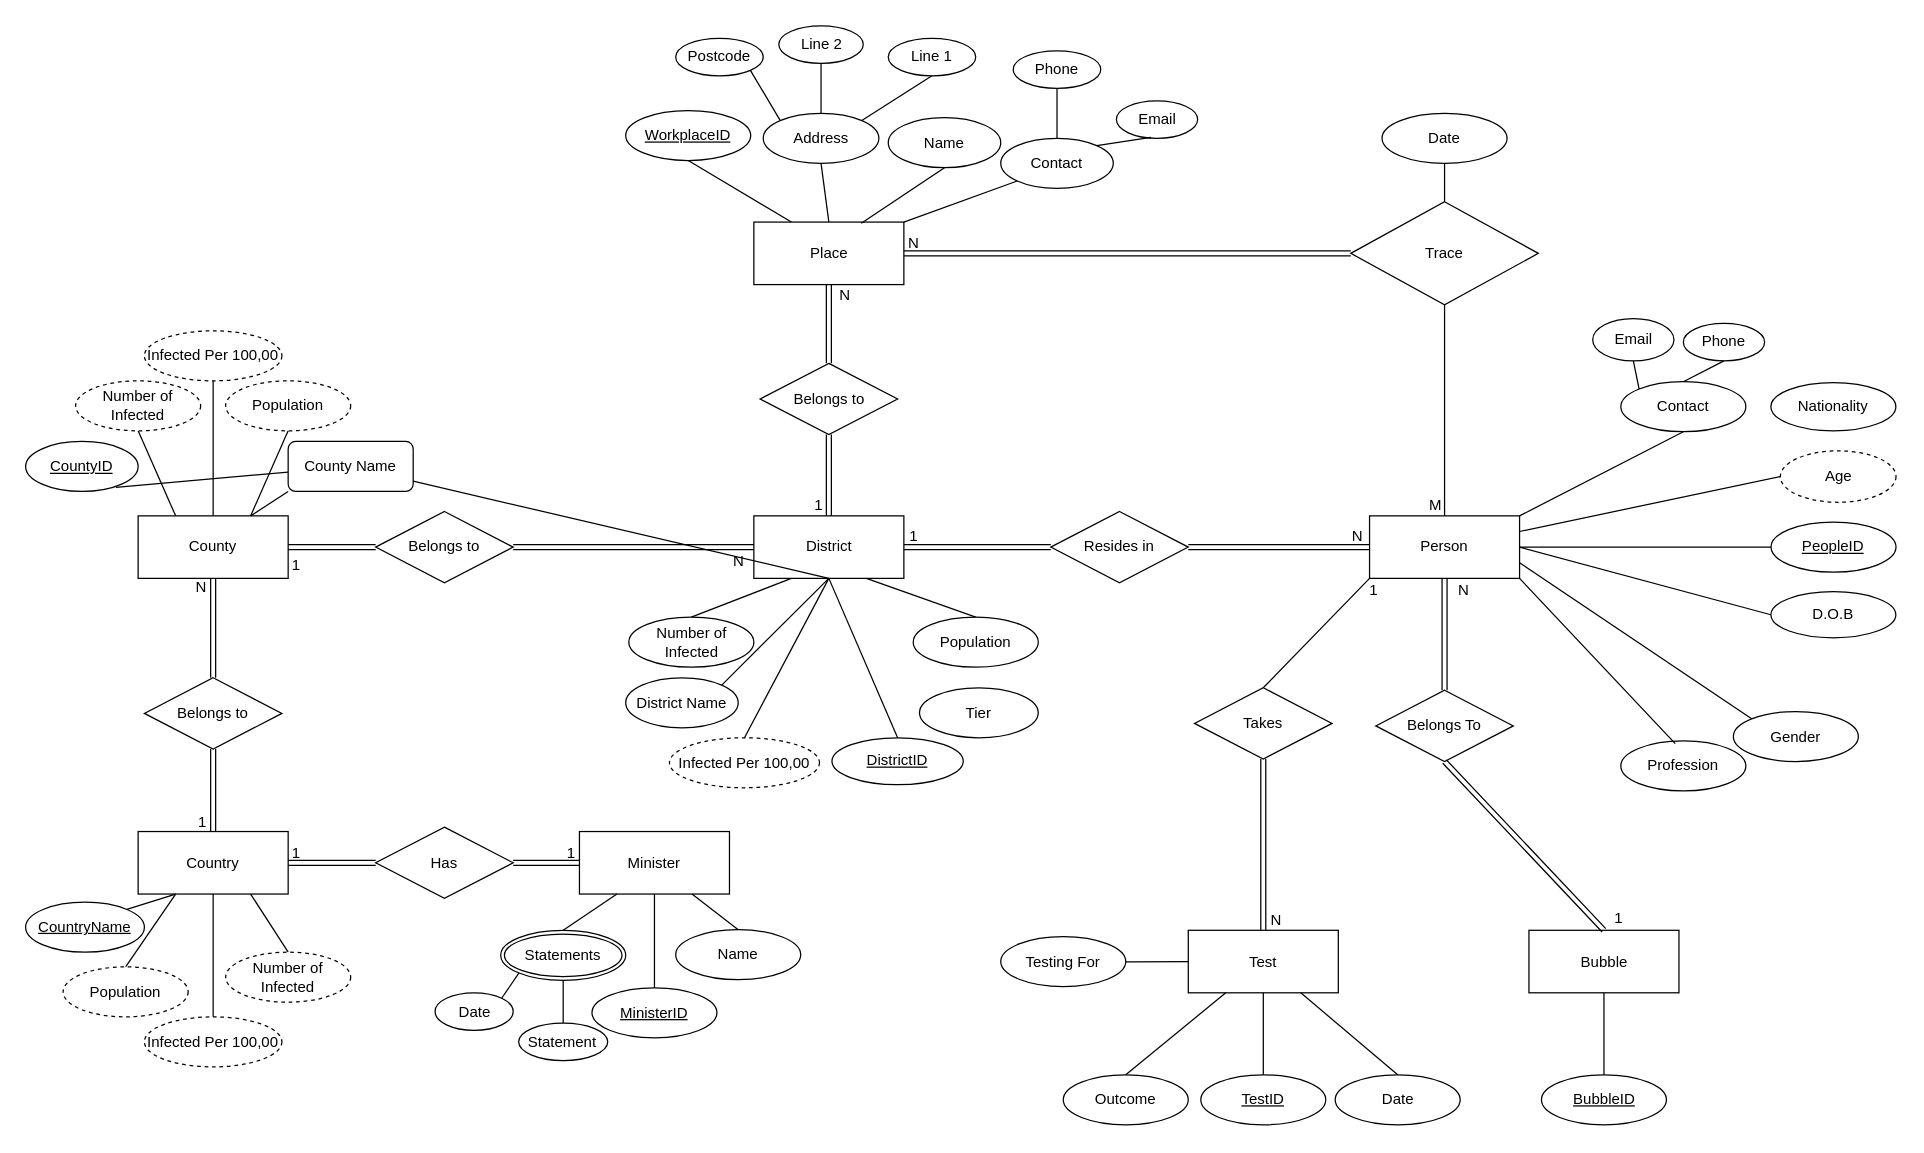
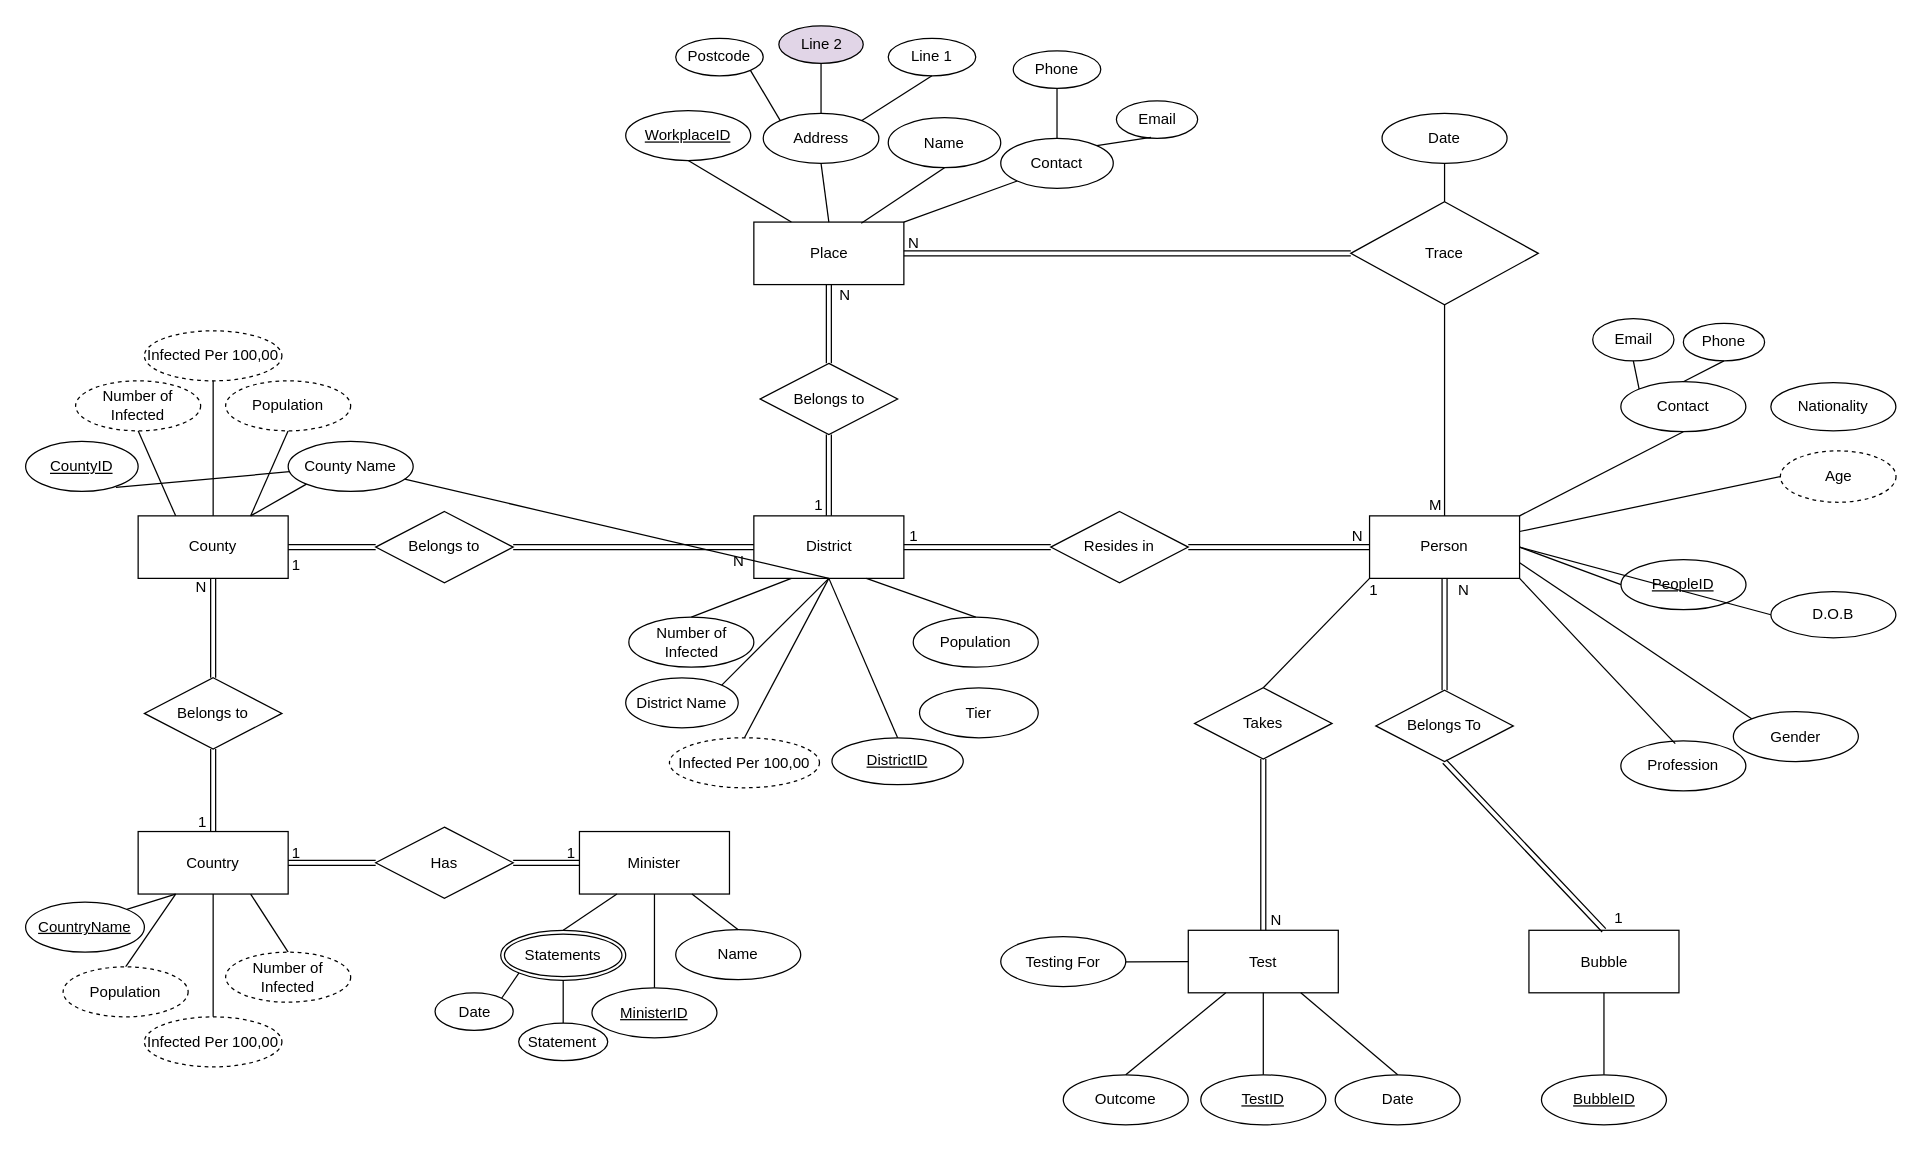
node "Line 2": fillcolor #ffffff -> #e1d5e7
node "County Name": shape rounded rectangle -> ellipse
node "PeopleID": moved (1833, 547) -> (1683, 584)
